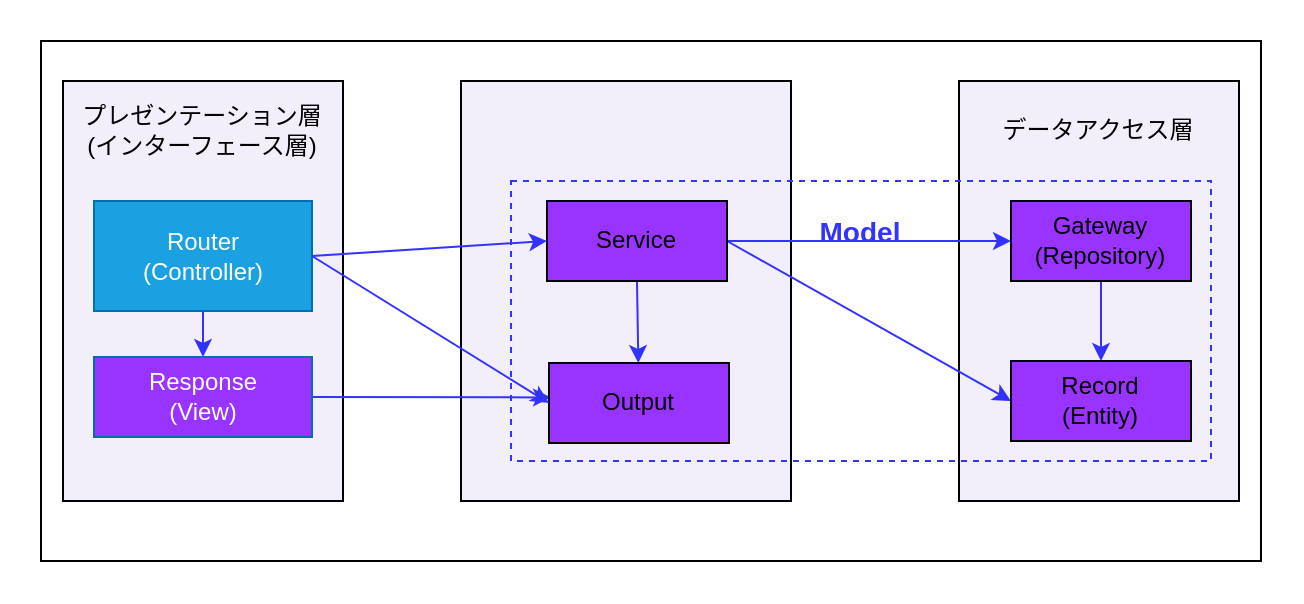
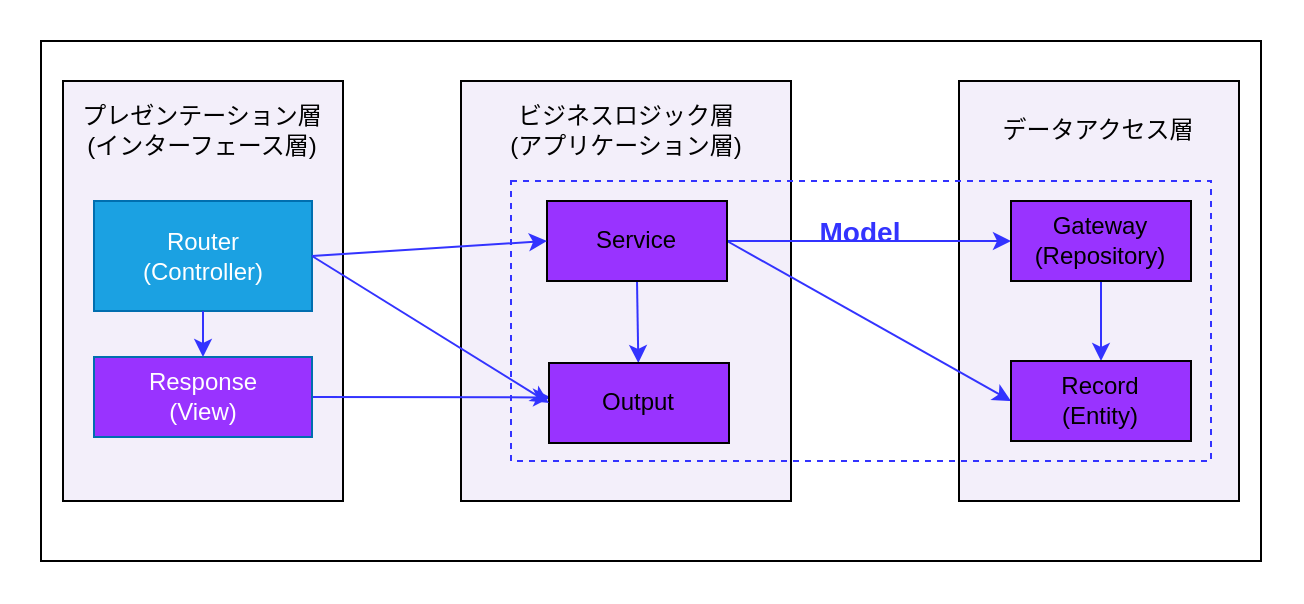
node "ビジネスロジック層 (アプリケーション層)": added
